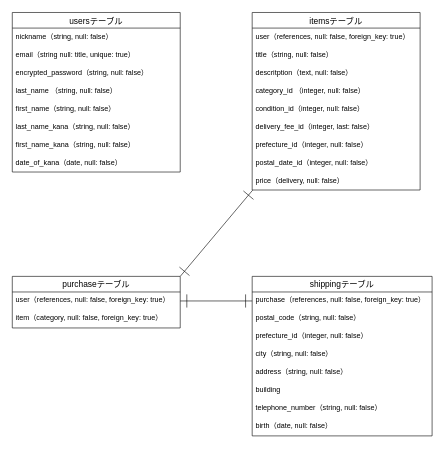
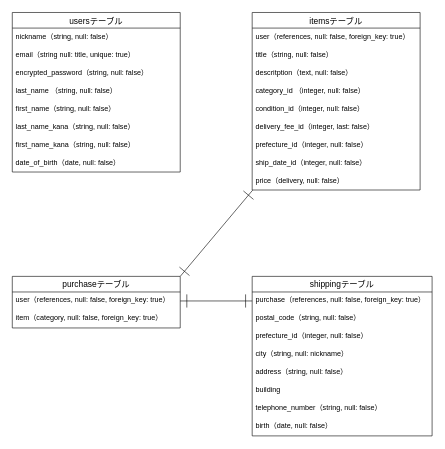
node "date_of_kana（date, null: false）": label "date_of_kana（date, null: false）" -> "date_of_birth（date, null: false）"
node "postal_date_id（integer, null: false）": label "postal_date_id（integer, null: false）" -> "ship_date_id（integer, null: false）"
node "city（string, null: false）": label "city（string, null: false）" -> "city（string, null: nickname）"
